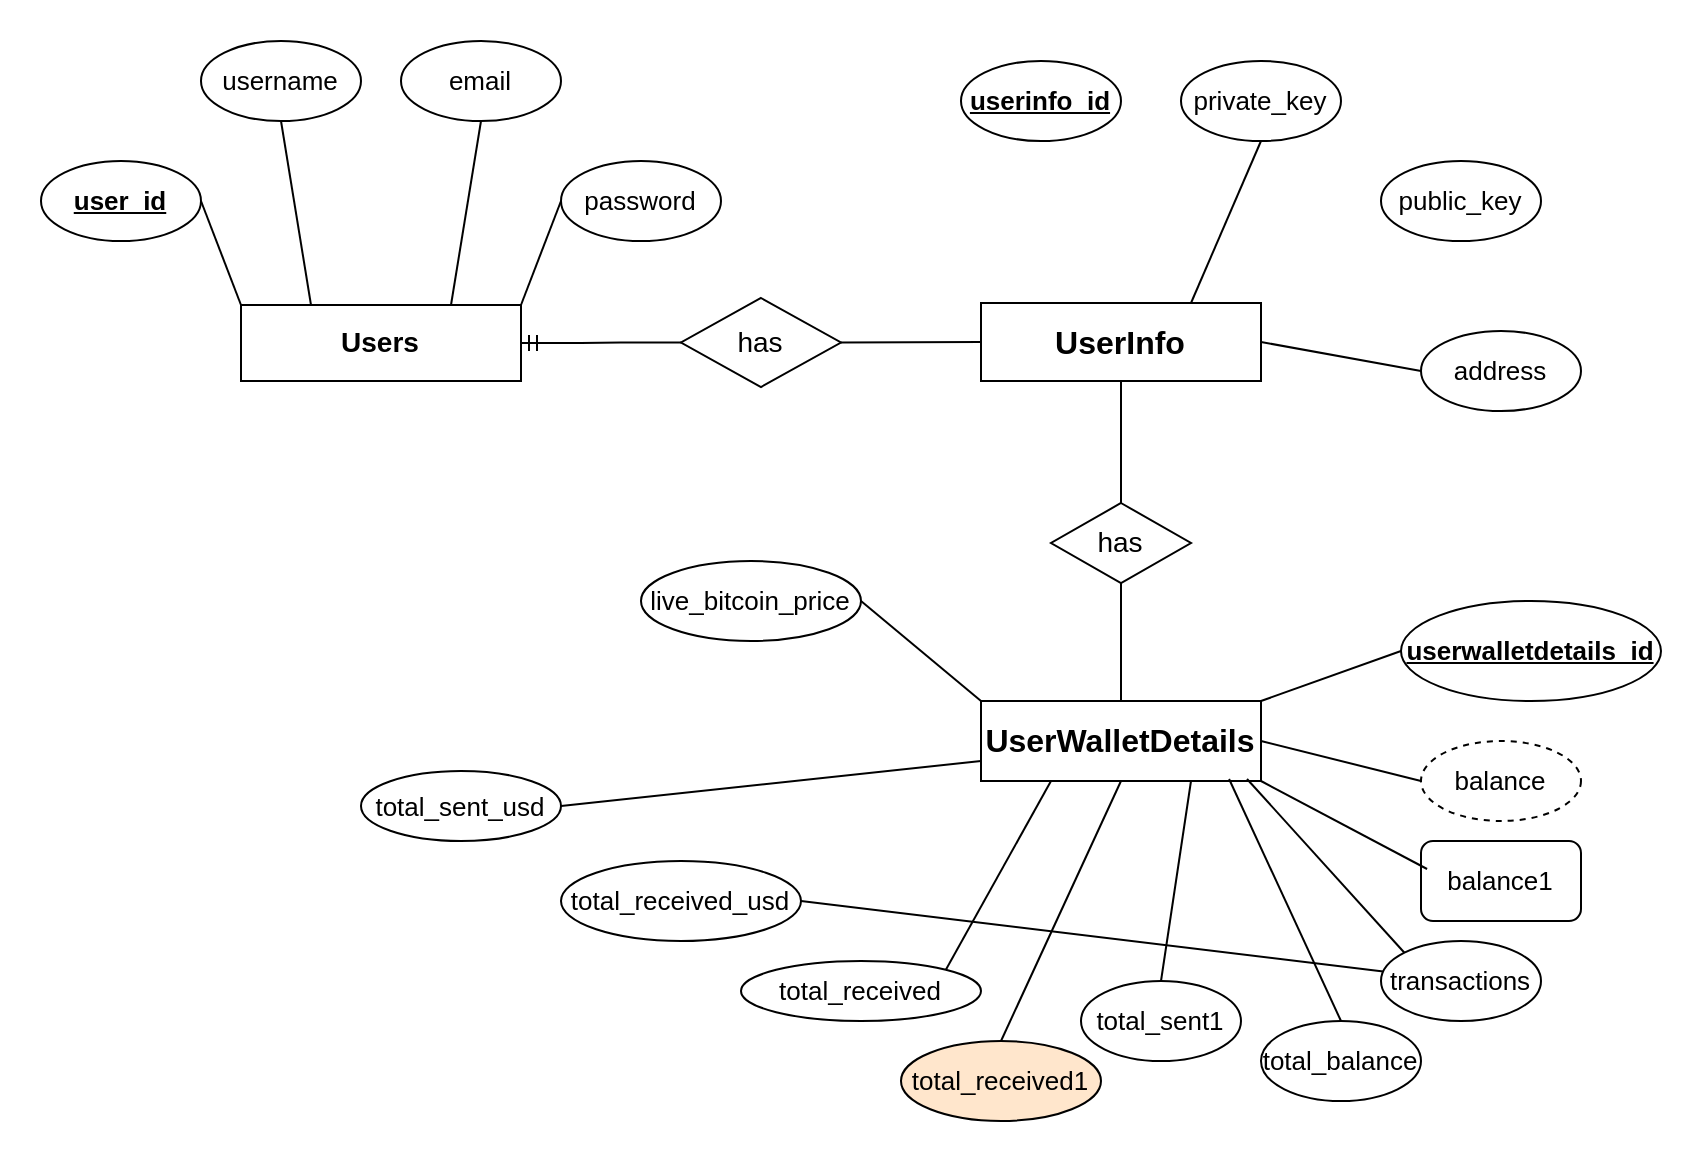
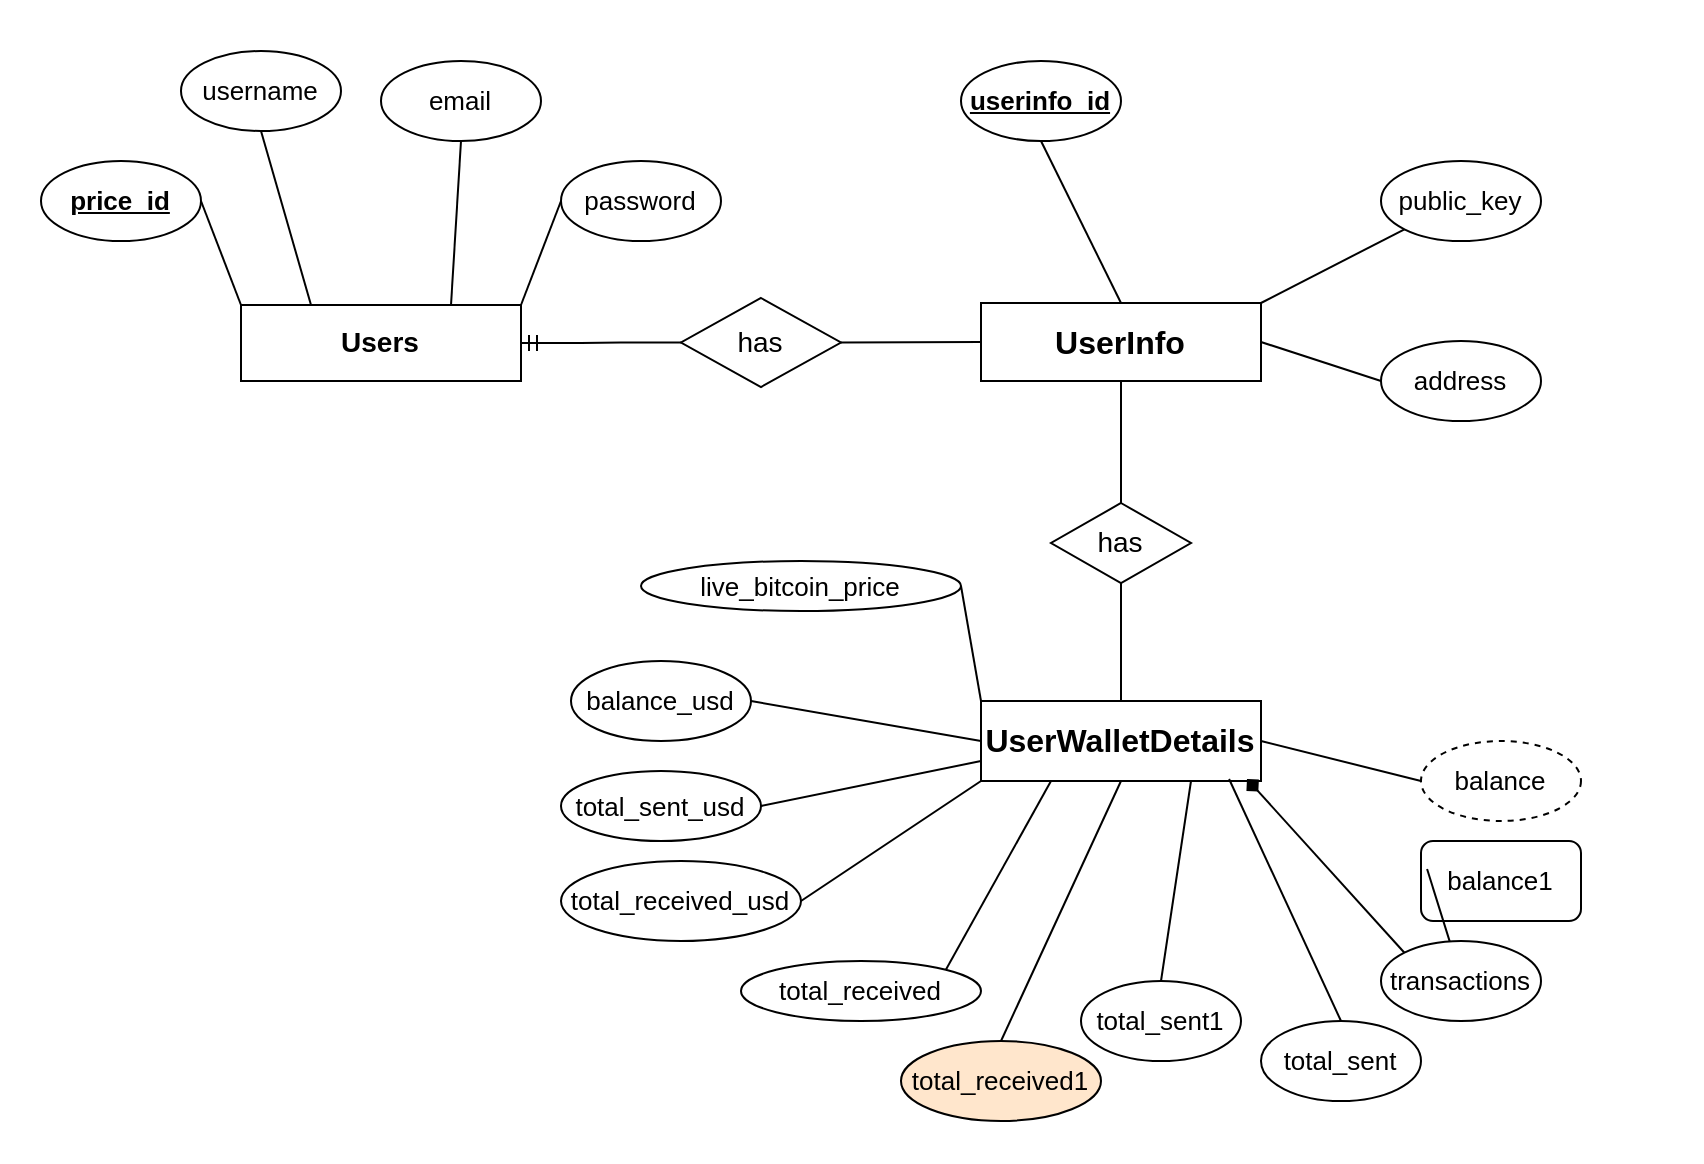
node "username": moved (281, 81) -> (261, 91)
node "email": moved (481, 81) -> (461, 101)
node "private_key": removed
node "user_id": label "user_id" -> "price_id"
edge "userinfo_id" -- "UserInfo": added
edge "private_key" -- "UserInfo": removed
edge "public_key" -- "UserInfo": added
node "address": moved (1501, 371) -> (1461, 381)
node "live_bitcoin_price": size 220x80 -> 320x50
node "userwalletdetails_id": removed
edge "userwalletdetails_id" -- "UserWalletDetails": removed
node "balance_usd": added
edge "balance_usd" -- "UserWalletDetails": added
edge "UserWalletDetails" -- "transactions": arrowhead none -> diamond
node "total_sent_usd": moved (461, 806) -> (661, 806)
edge "UserWalletDetails" -- "balance1": now "transactions" -- "balance1"
edge "total_received_usd" -- "transactions": now "total_received_usd" -- "UserWalletDetails"
node "total_balance": label "total_balance" -> "total_sent"
